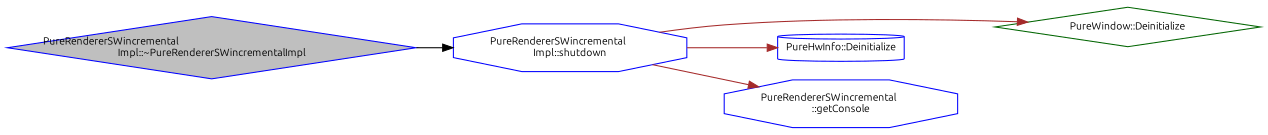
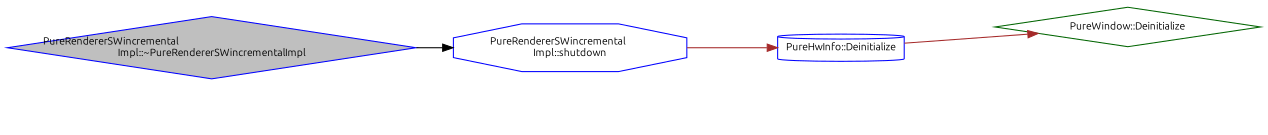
edge "PureRendererSWincremental Impl::shutdown" -> "PureWindow::Deinitialize": now "PureHwInfo::Deinitialize" -> "PureWindow::Deinitialize"
node "PureRendererSWincremental ::getConsole": removed
